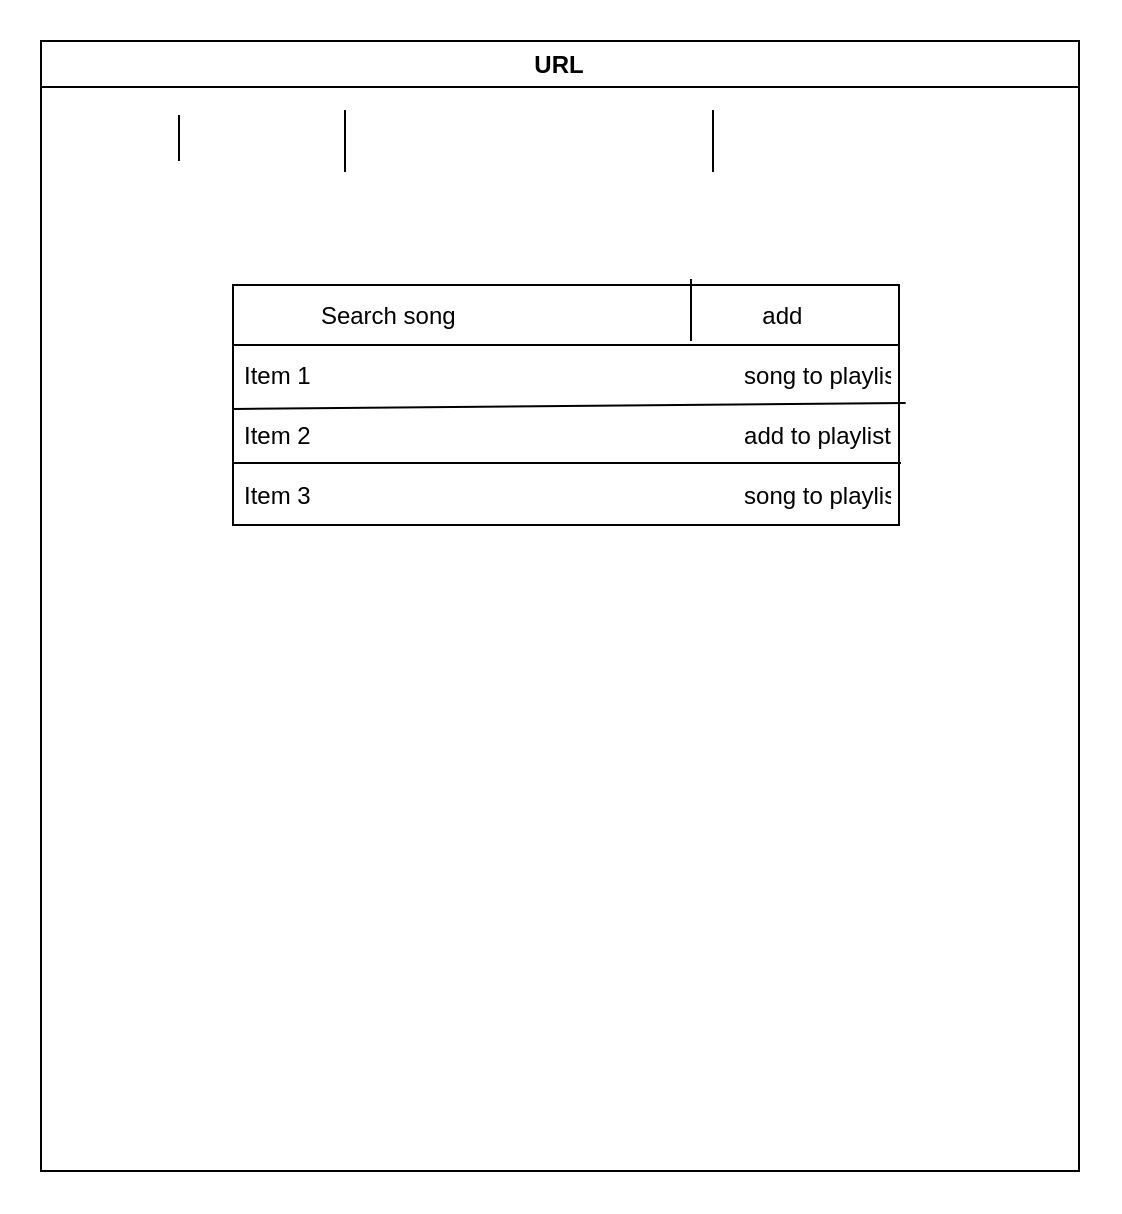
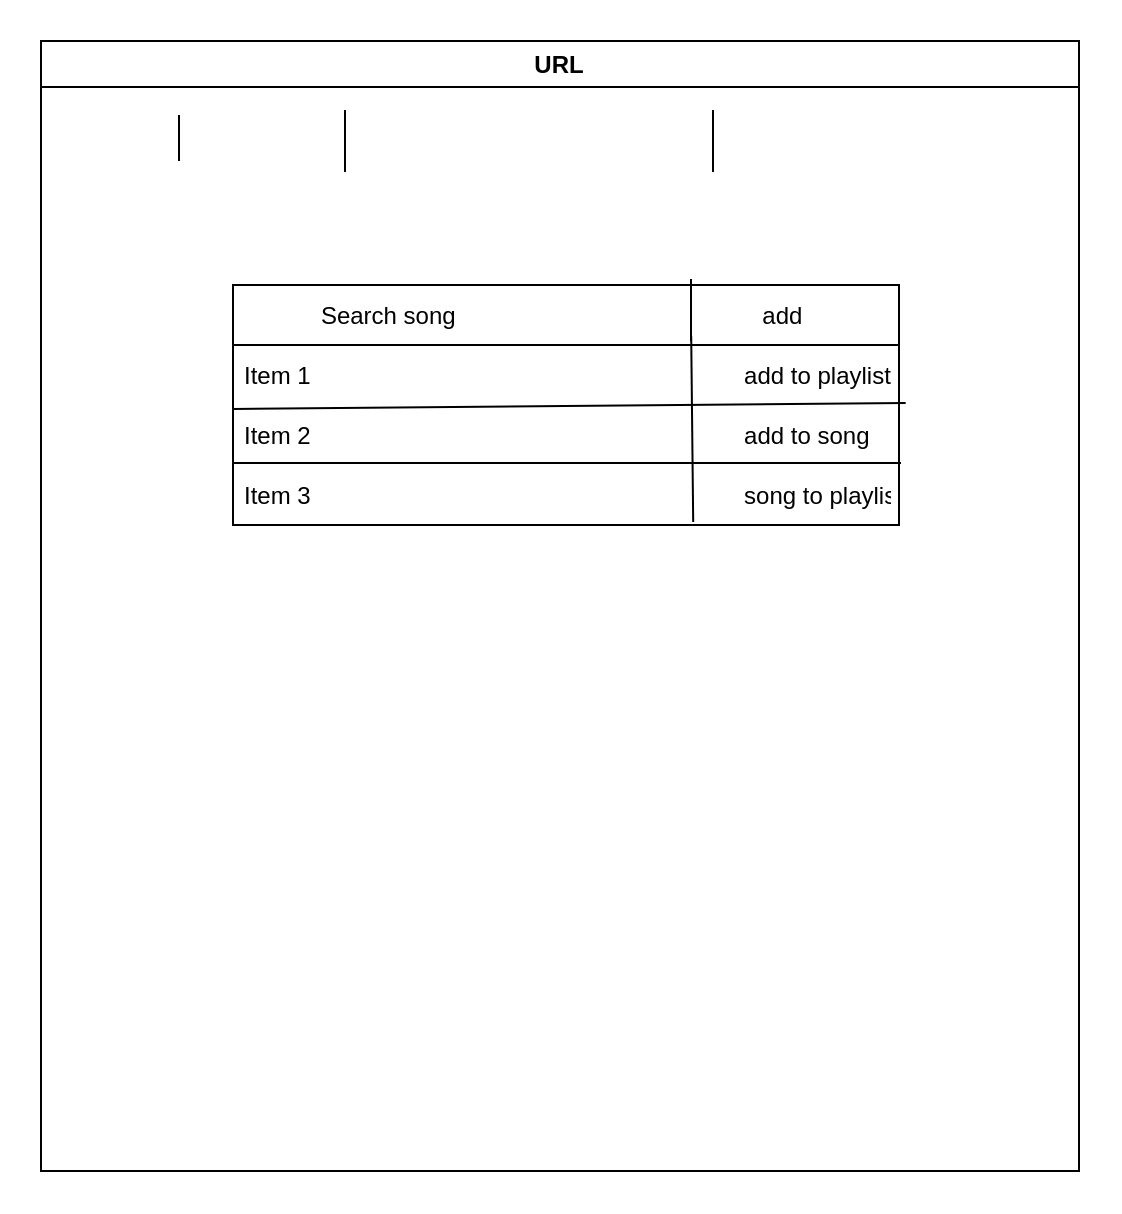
node "Item 1 song to playlist": label "Item 1 song to playlist" -> "Item 1 add to playlist"
edge "Search song add" -- "Item 3 song to playlist": added
node "Item 2 add to playlist": label "Item 2 add to playlist" -> "Item 2 add to song"
